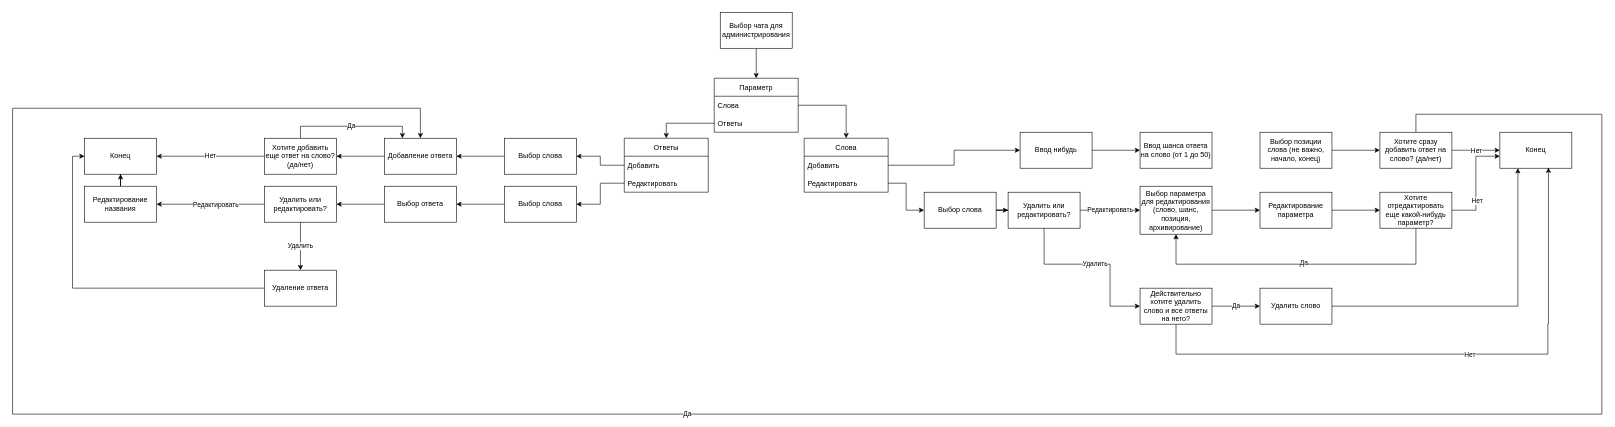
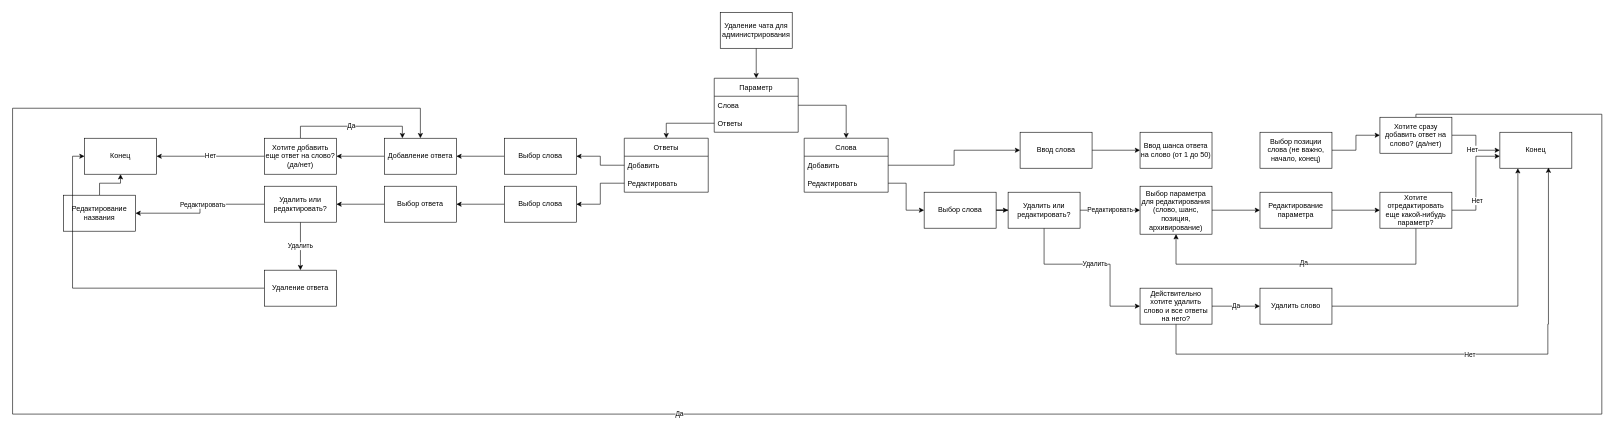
node "Выбор чата для администрирования": label "Выбор чата для администрирования" -> "Удаление чата для администрирования"
node "Ввод нибудь": label "Ввод нибудь" -> "Ввод слова"
node "Хотите сразу добавить ответ на слово? (да/нет)": moved (1416, 150) -> (1416, 135)
node "Редактирование названия": moved (120, 204) -> (99, 213)
